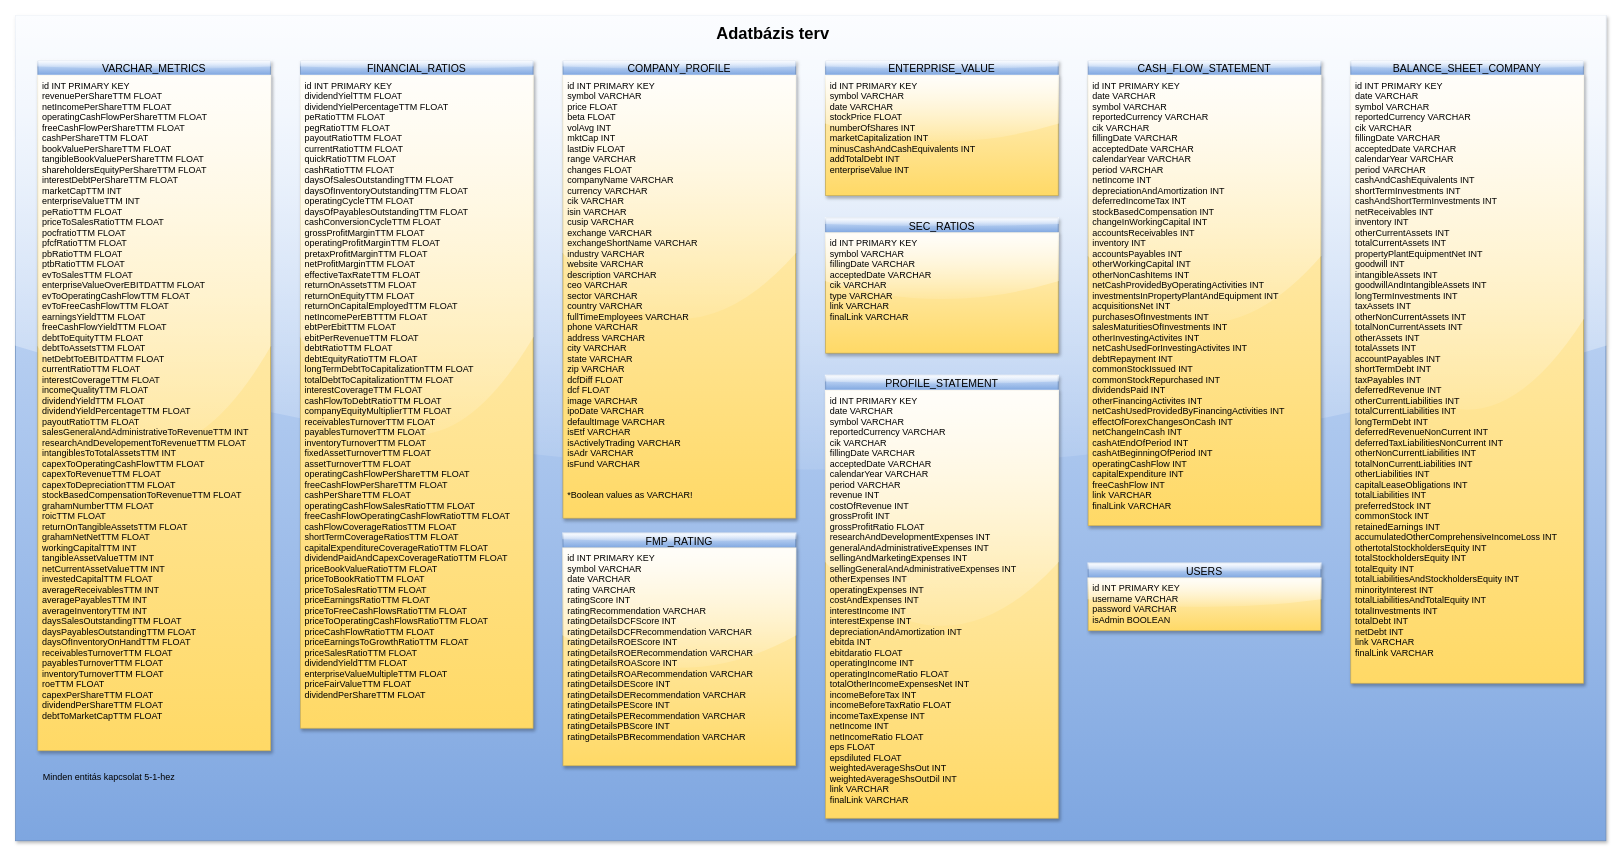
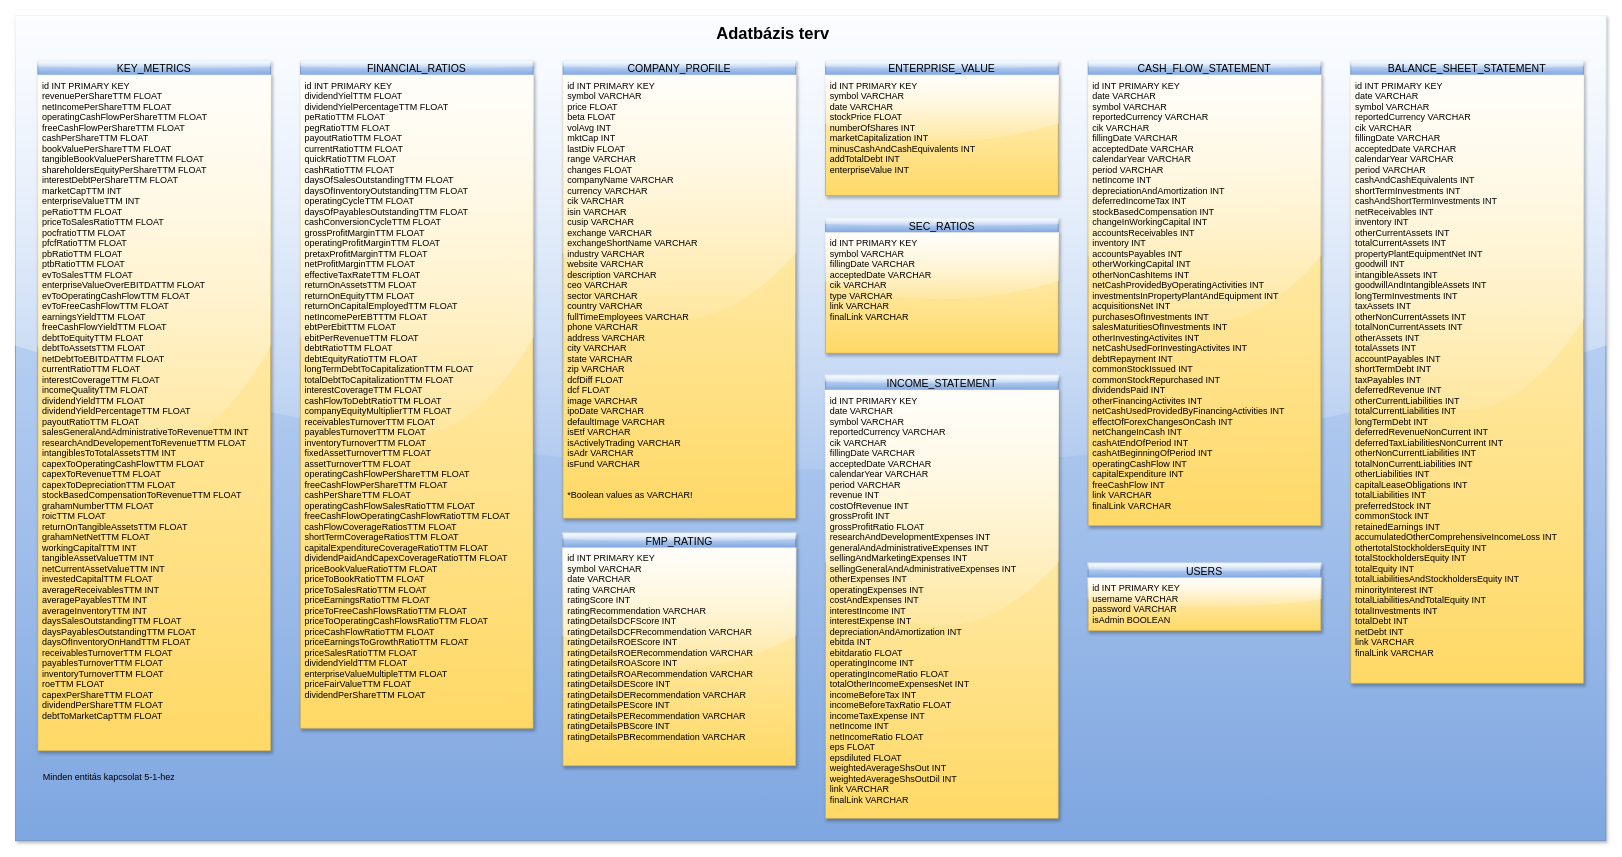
node "VARCHAR_METRICS": label "VARCHAR_METRICS" -> "KEY_METRICS"
node "BALANCE_SHEET_COMPANY": label "BALANCE_SHEET_COMPANY" -> "BALANCE_SHEET_STATEMENT"
node "PROFILE_STATEMENT": label "PROFILE_STATEMENT" -> "INCOME_STATEMENT"
